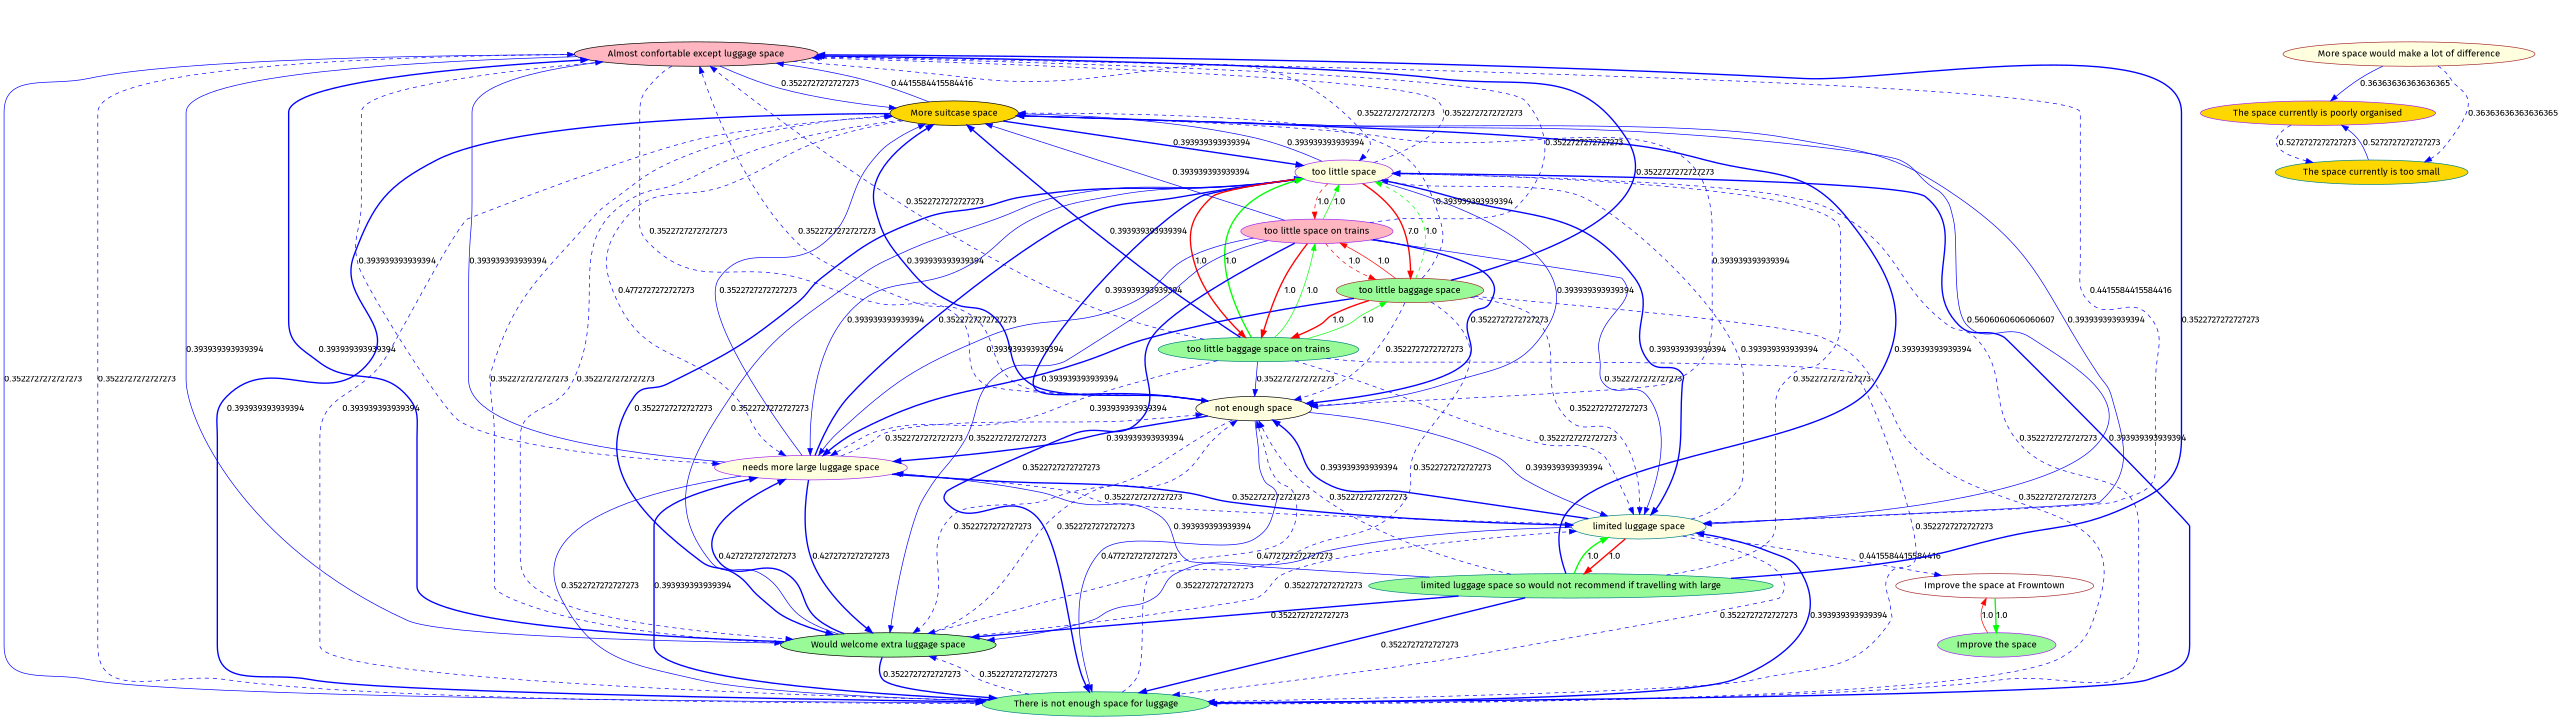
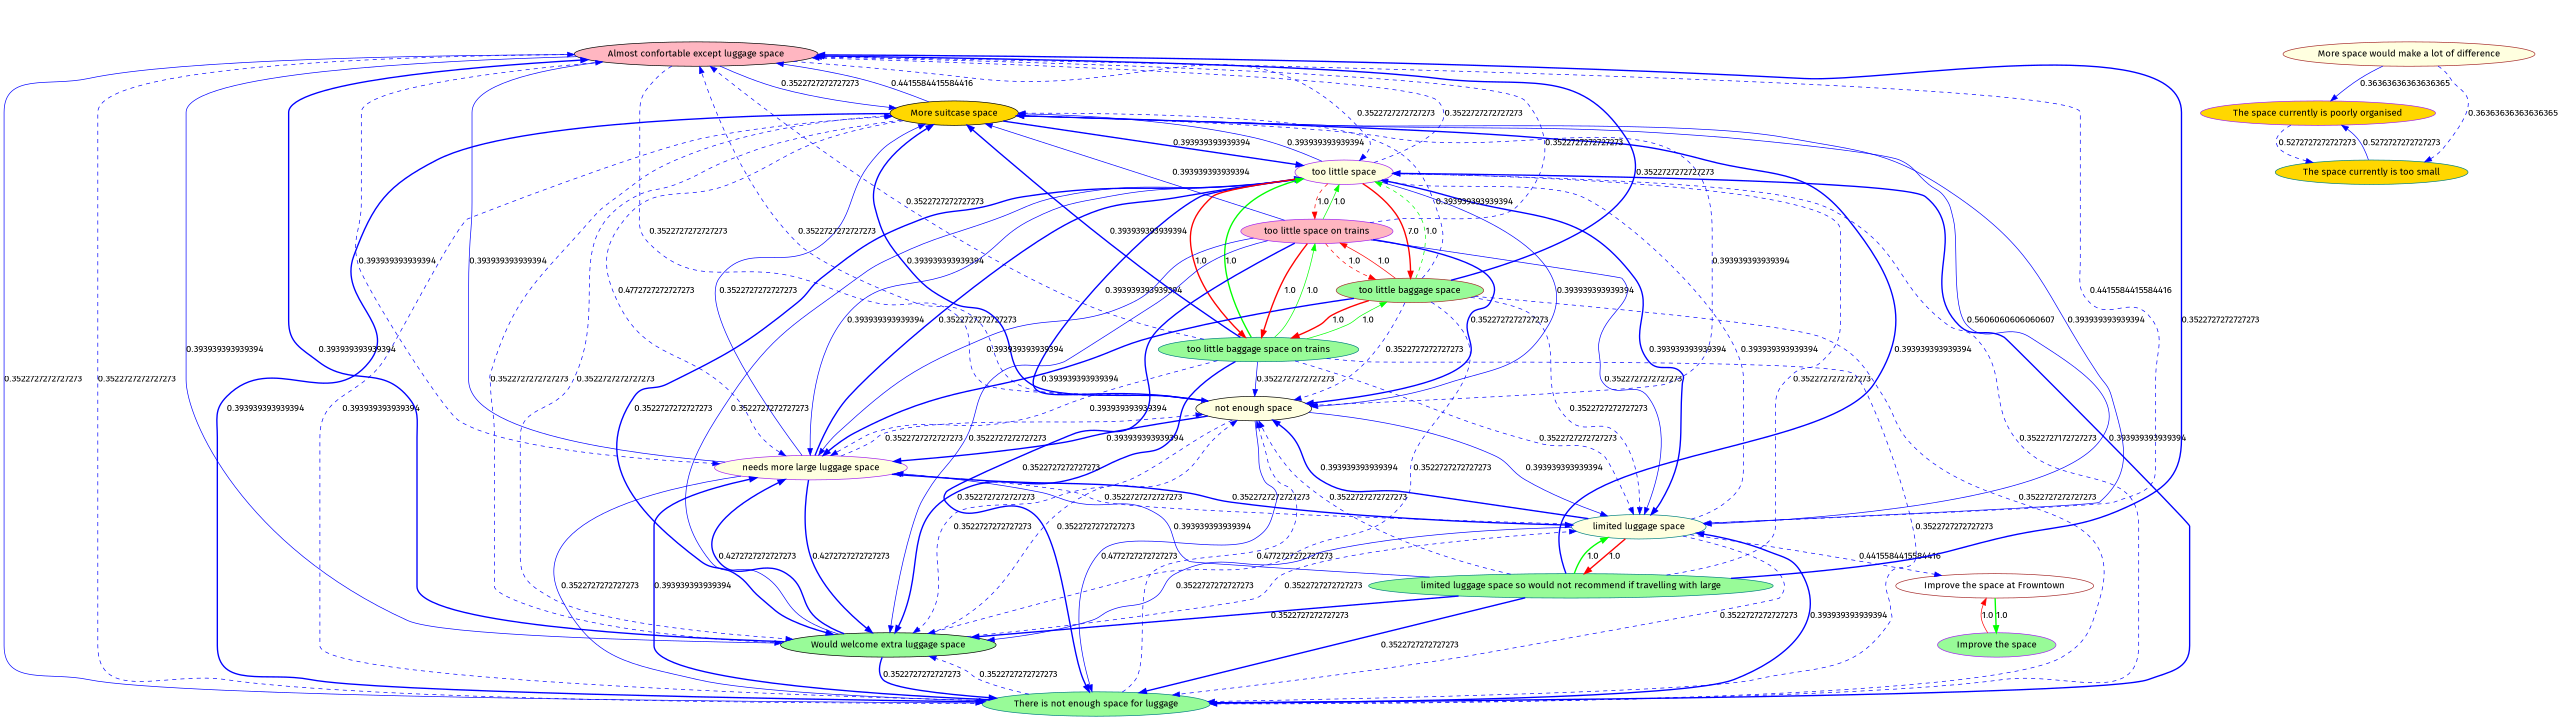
edge "too little space" -> "There is not enough space for luggage": label "0.3522727272727273" -> "0.3522727172727273"
edge "too little baggage space on trains" -> "Would welcome extra luggage space": added, label "0.3522727272727273"
